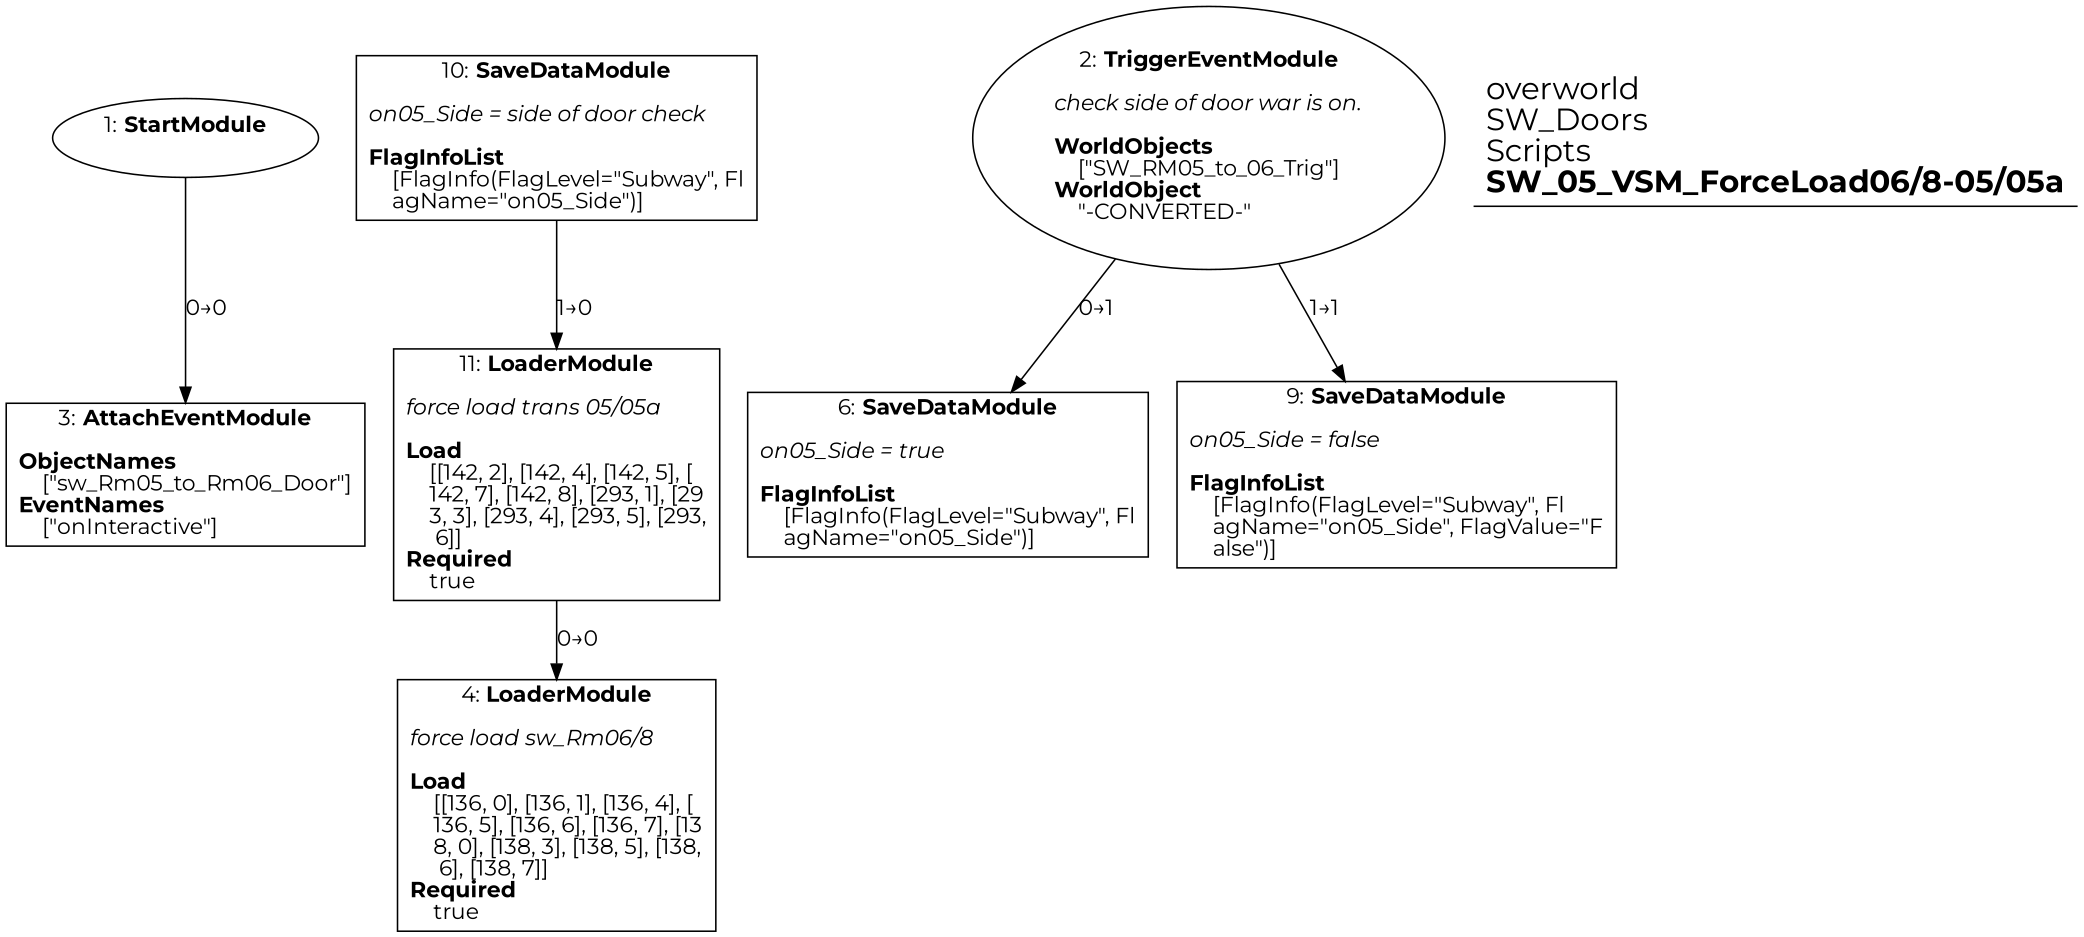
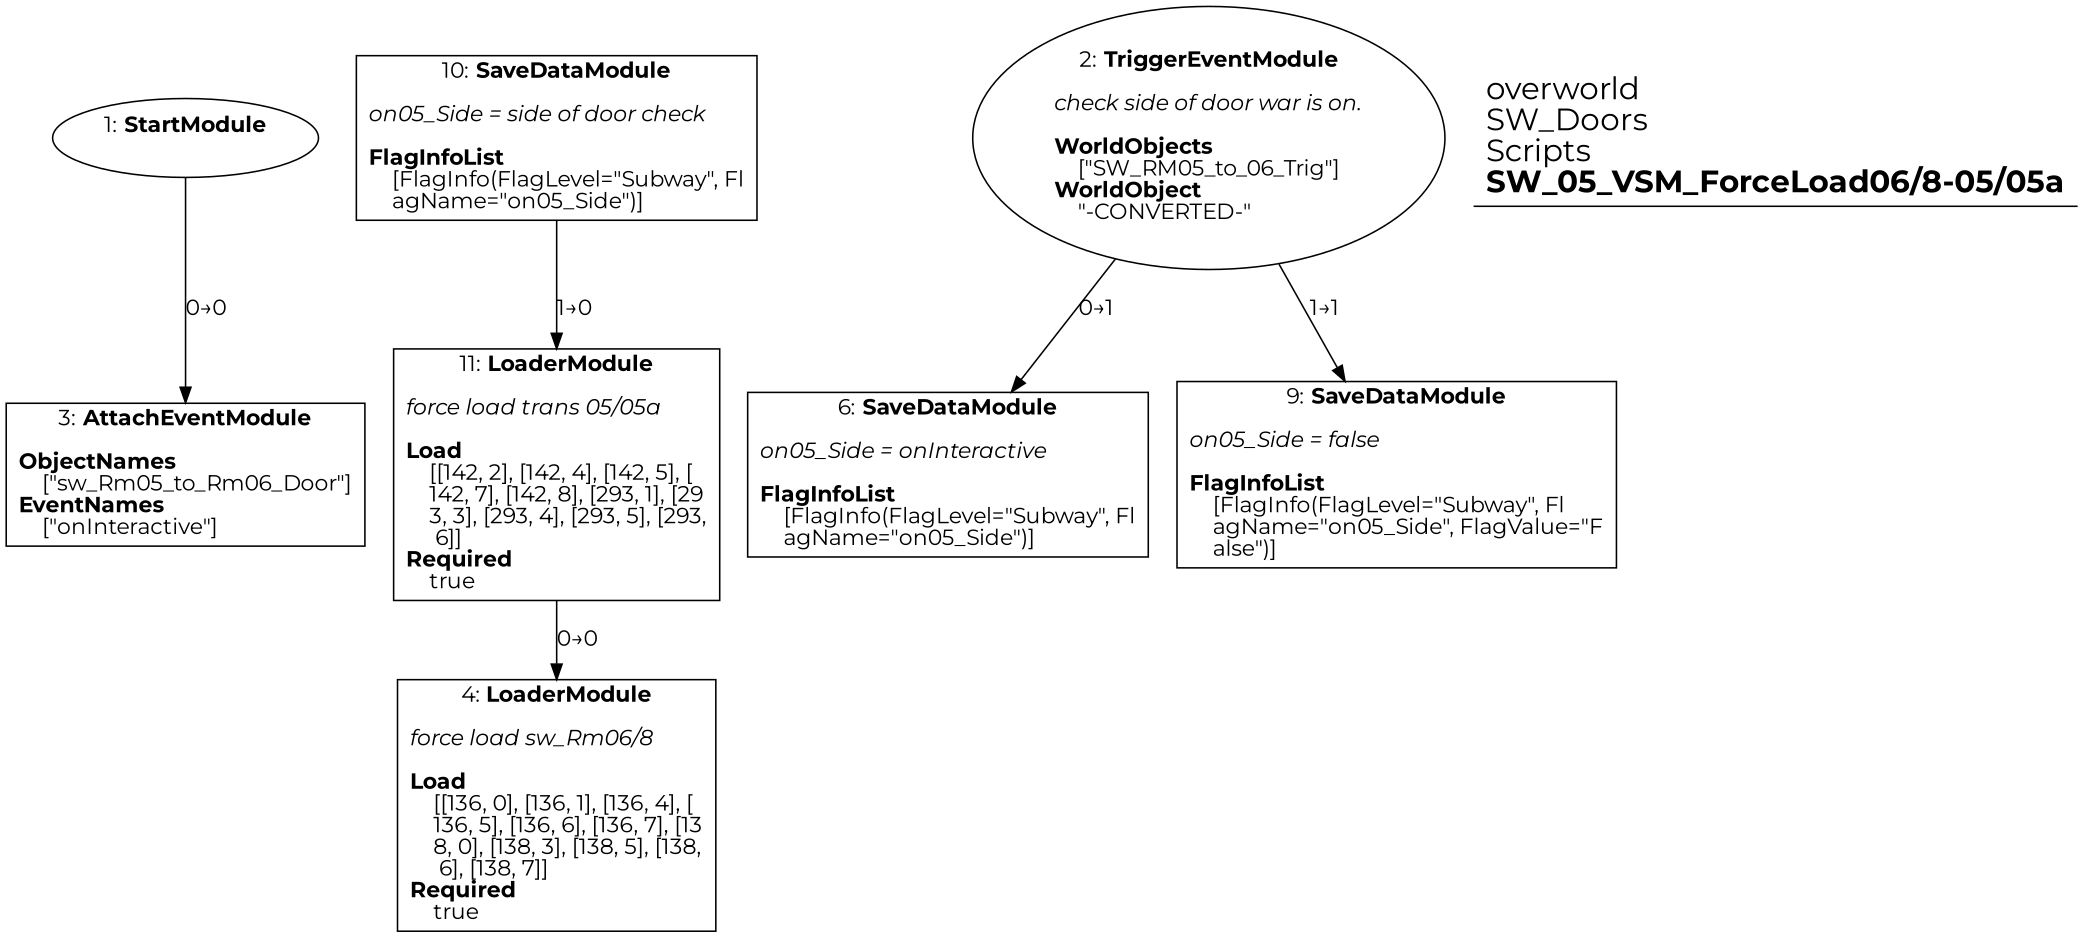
node "6:": text "on05_Side = true" -> "on05_Side = onInteractive"
